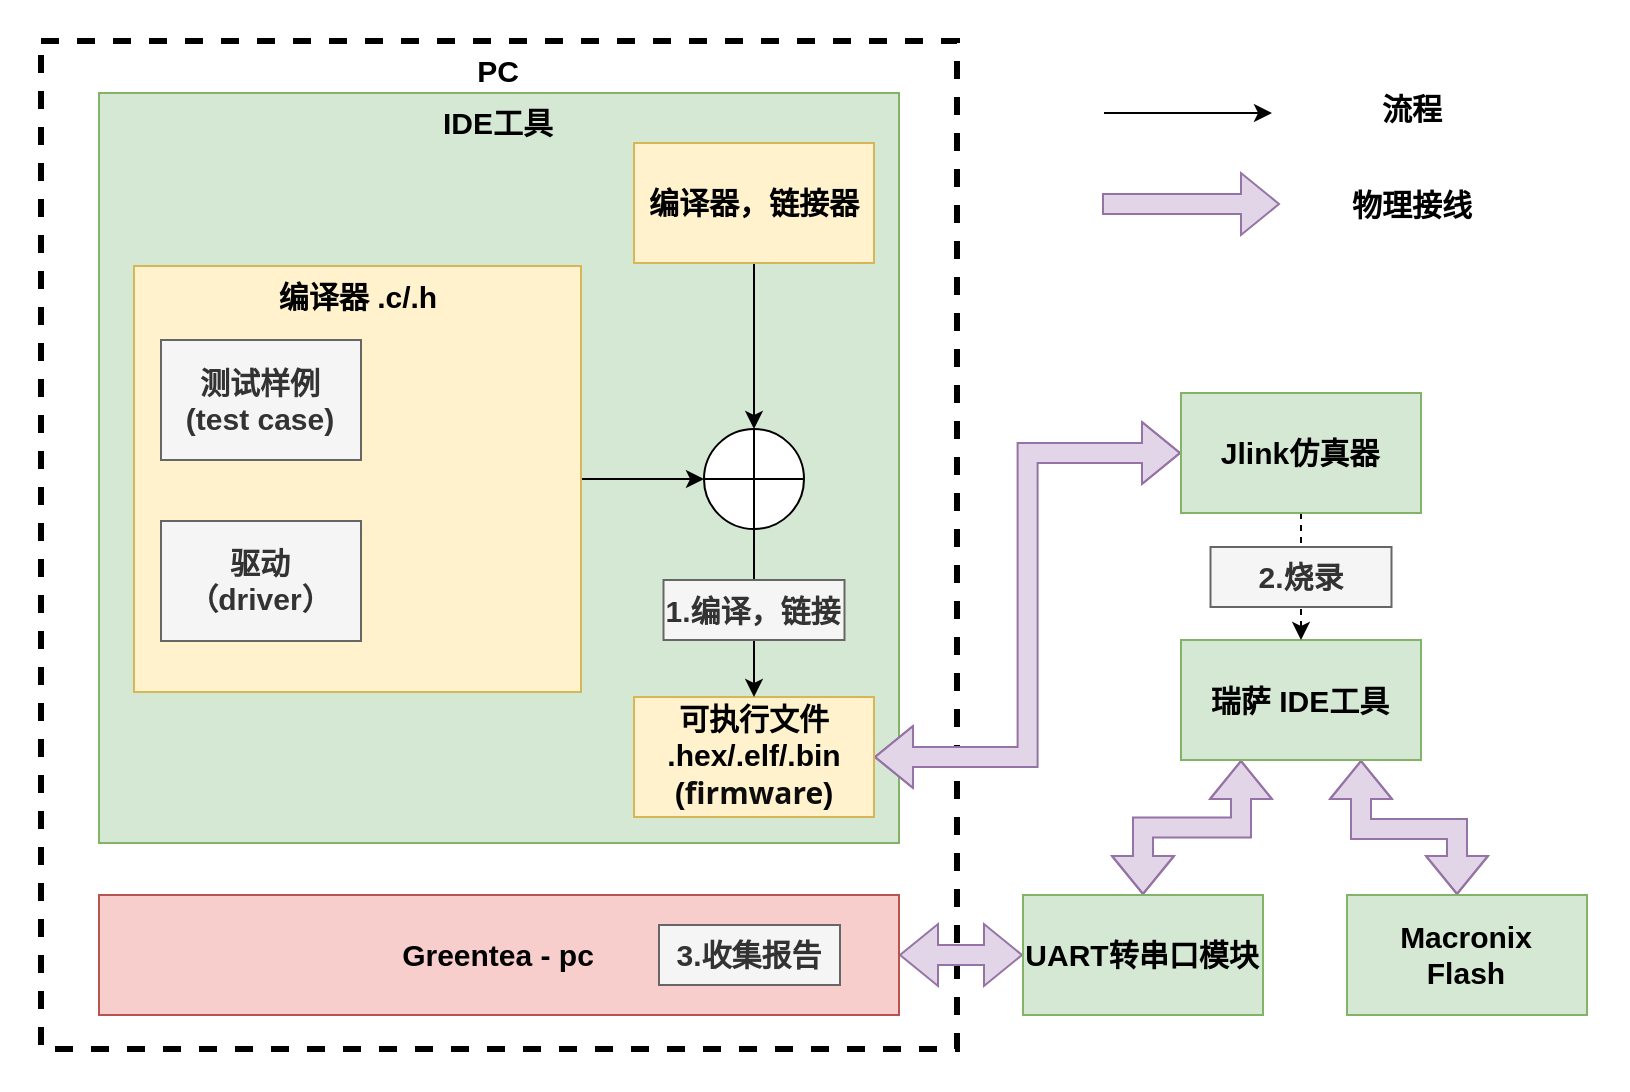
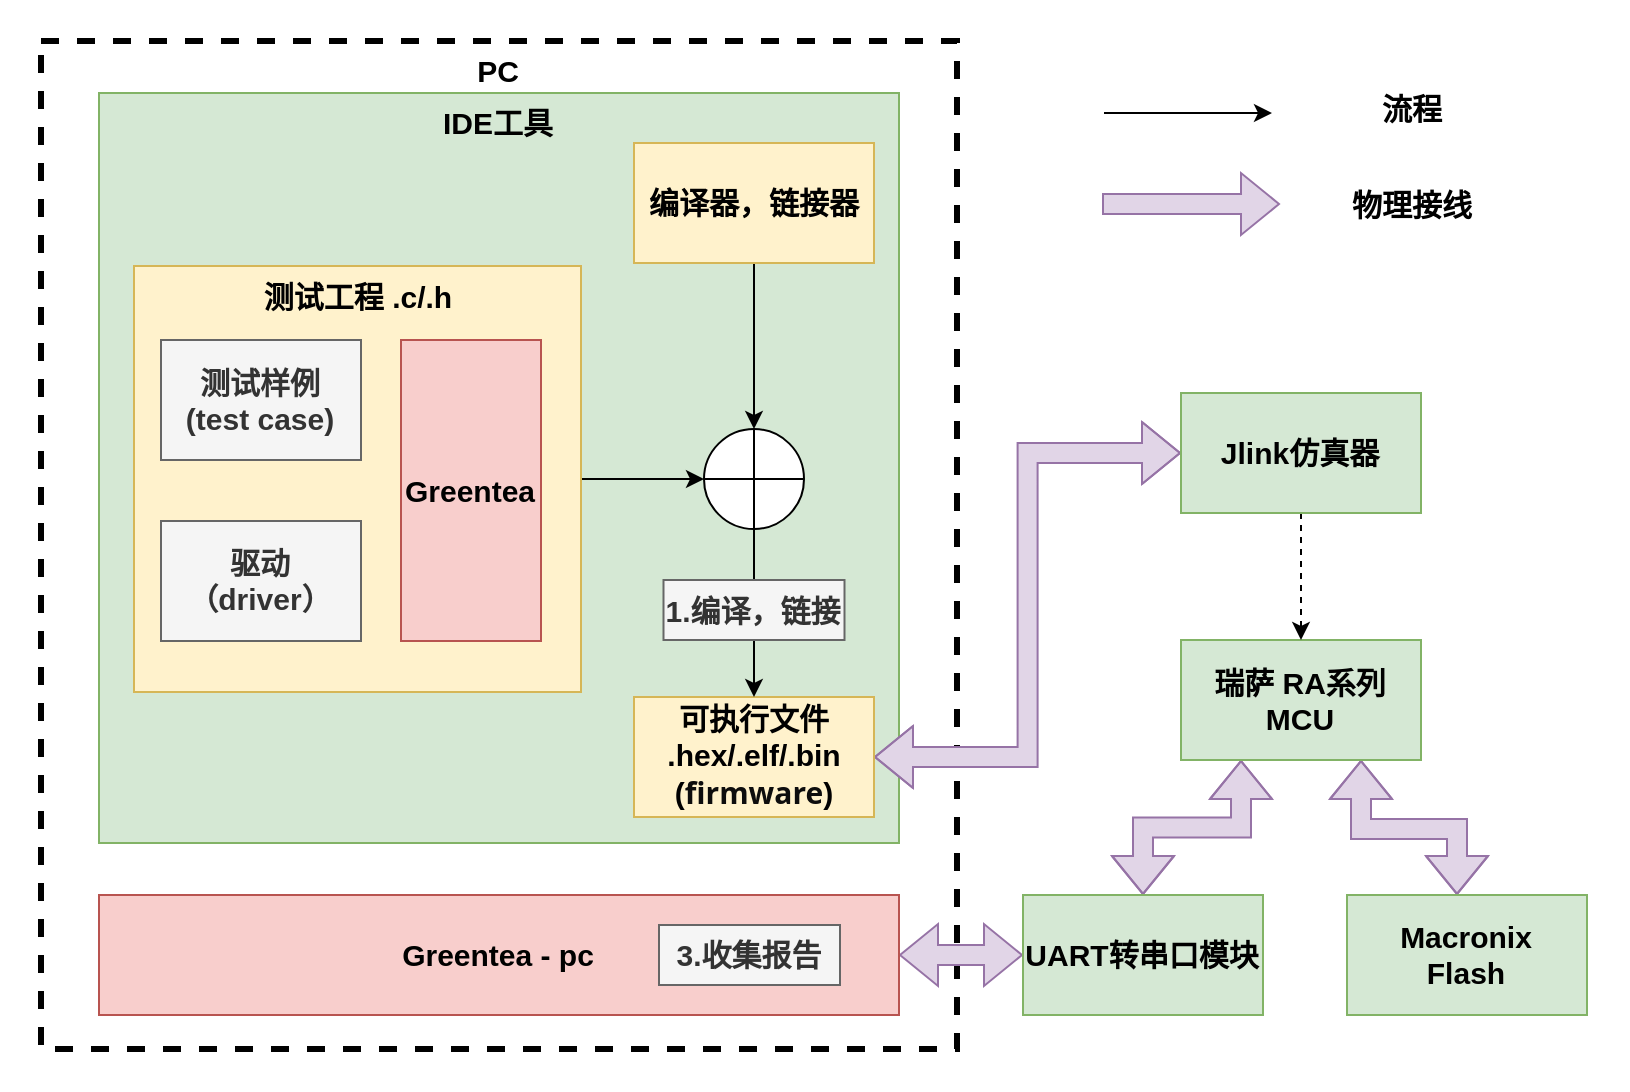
node "编译器 .c/.h": label "编译器 .c/.h" -> "测试工程 .c/.h"
node "Greentea": added
node "2.烧录": removed
node "瑞萨 IDE工具": label "瑞萨 IDE工具" -> "瑞萨 RA系列MCU"
